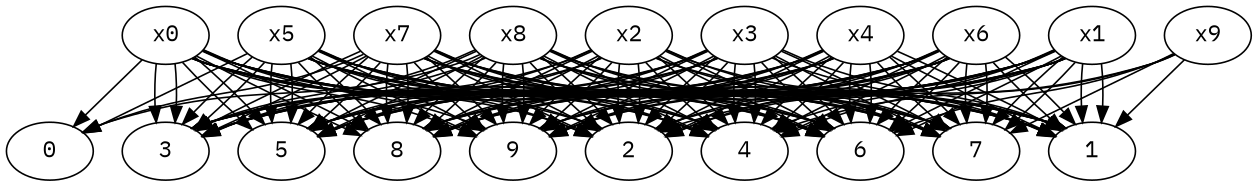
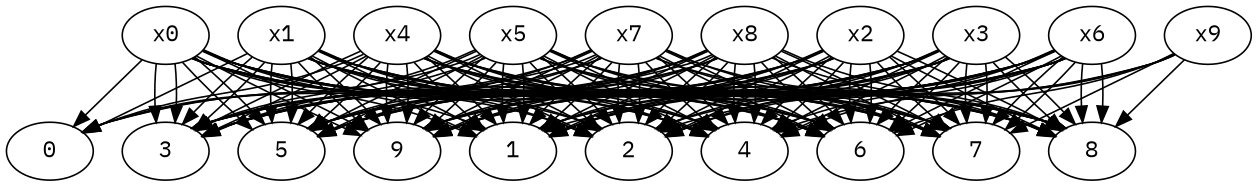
edge "x9" -> "8": added
edge "x4" -> "0": added
edge "x1" -> "0": added
